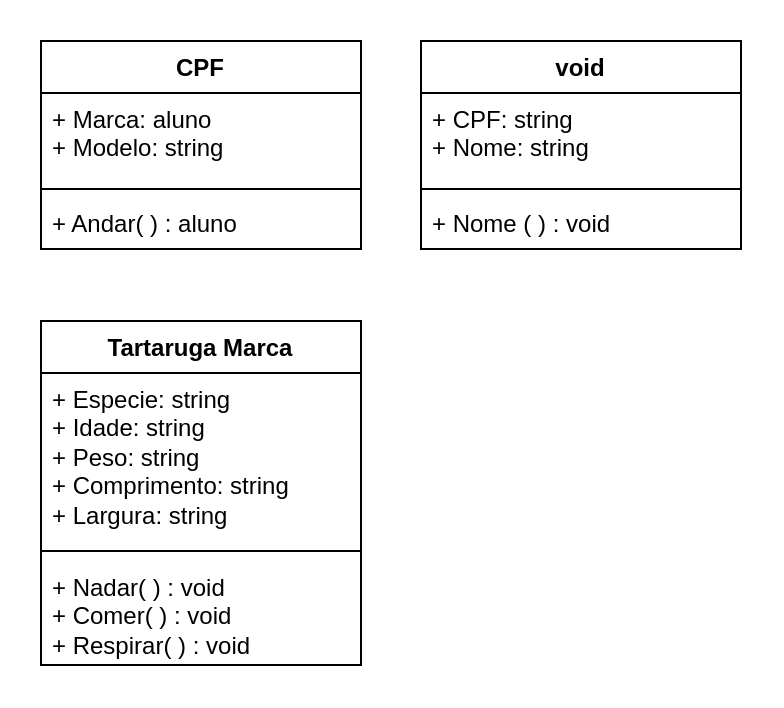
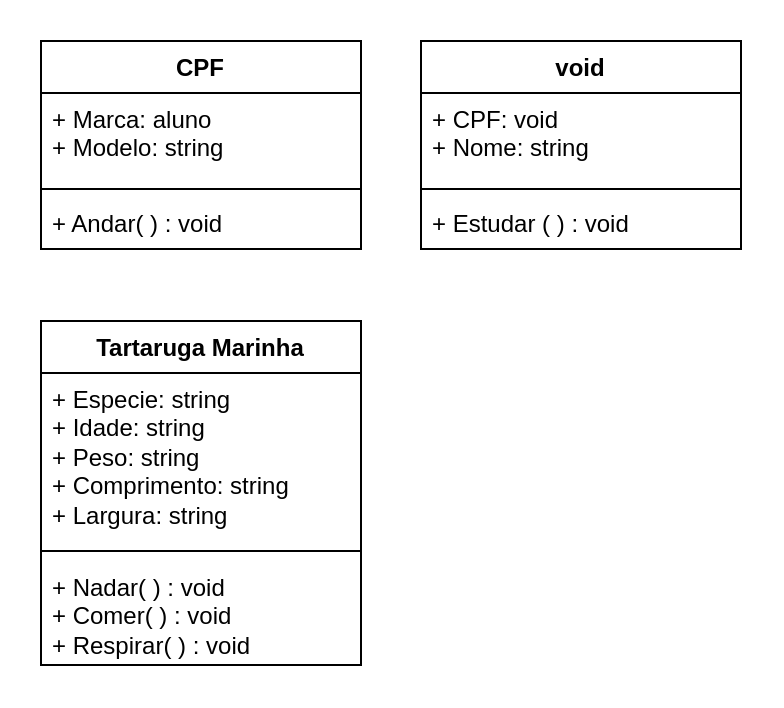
node "+ CPF: string + Nome: string": label "+ CPF: string + Nome: string" -> "+ CPF: void + Nome: string"
node "+ Andar( ) : aluno": label "+ Andar( ) : aluno" -> "+ Andar( ) : void"
node "+ Nome ( ) : void": label "+ Nome ( ) : void" -> "+ Estudar ( ) : void"
node "Tartaruga Marca": label "Tartaruga Marca" -> "Tartaruga Marinha"
